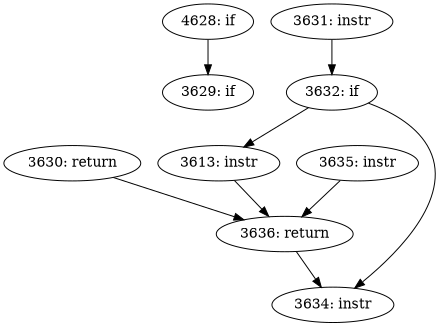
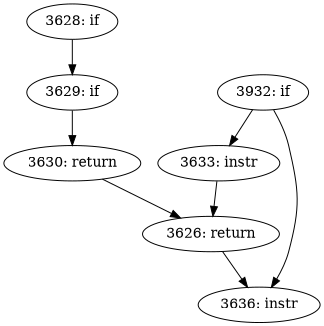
node "4628: if": label "4628: if" -> "3628: if"
node "3631: instr": removed
node "3632: if": label "3632: if" -> "3932: if"
edge "3629: if" -> "3630: return": added
node "3613: instr": label "3613: instr" -> "3633: instr"
node "3635: instr": removed
node "3636: return": label "3636: return" -> "3626: return"
node "3634: instr": label "3634: instr" -> "3636: instr"
